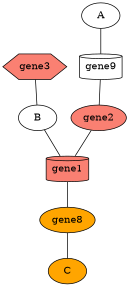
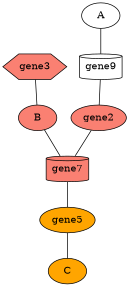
node "B": fillcolor white -> salmon
node "gene1": label "gene1" -> "gene7"
node "gene8": label "gene8" -> "gene5"
